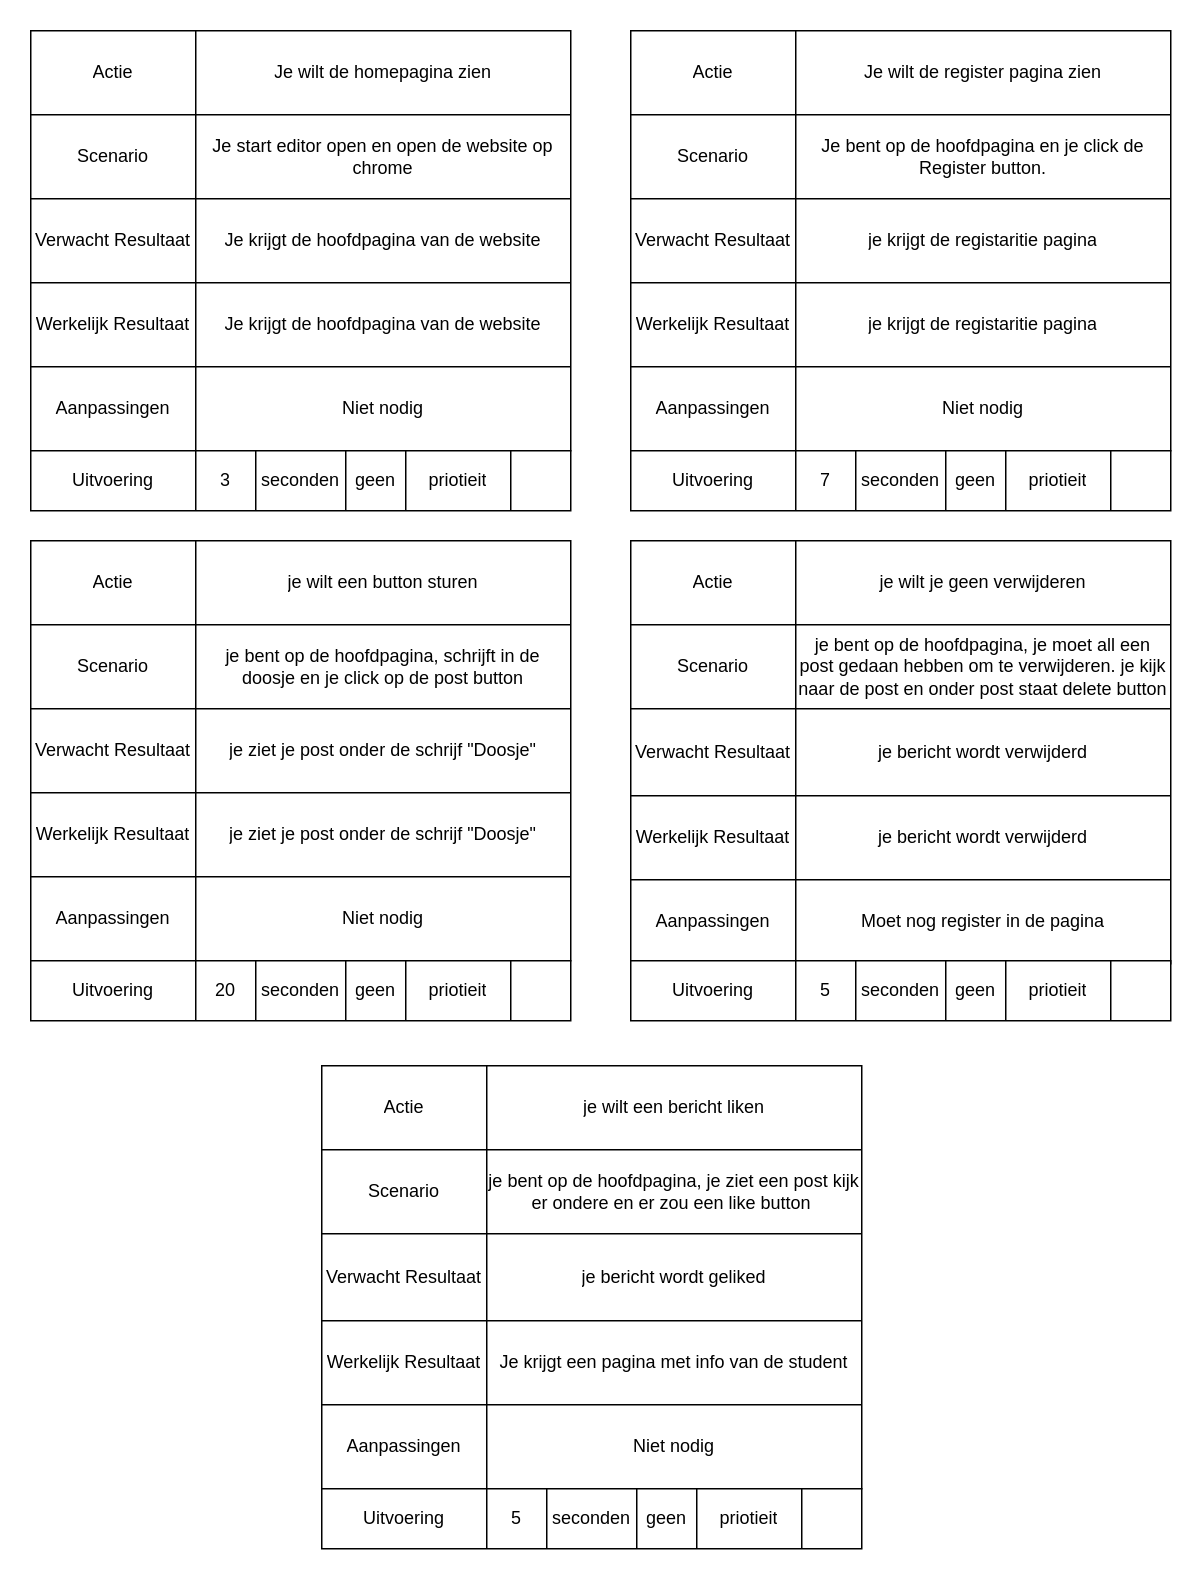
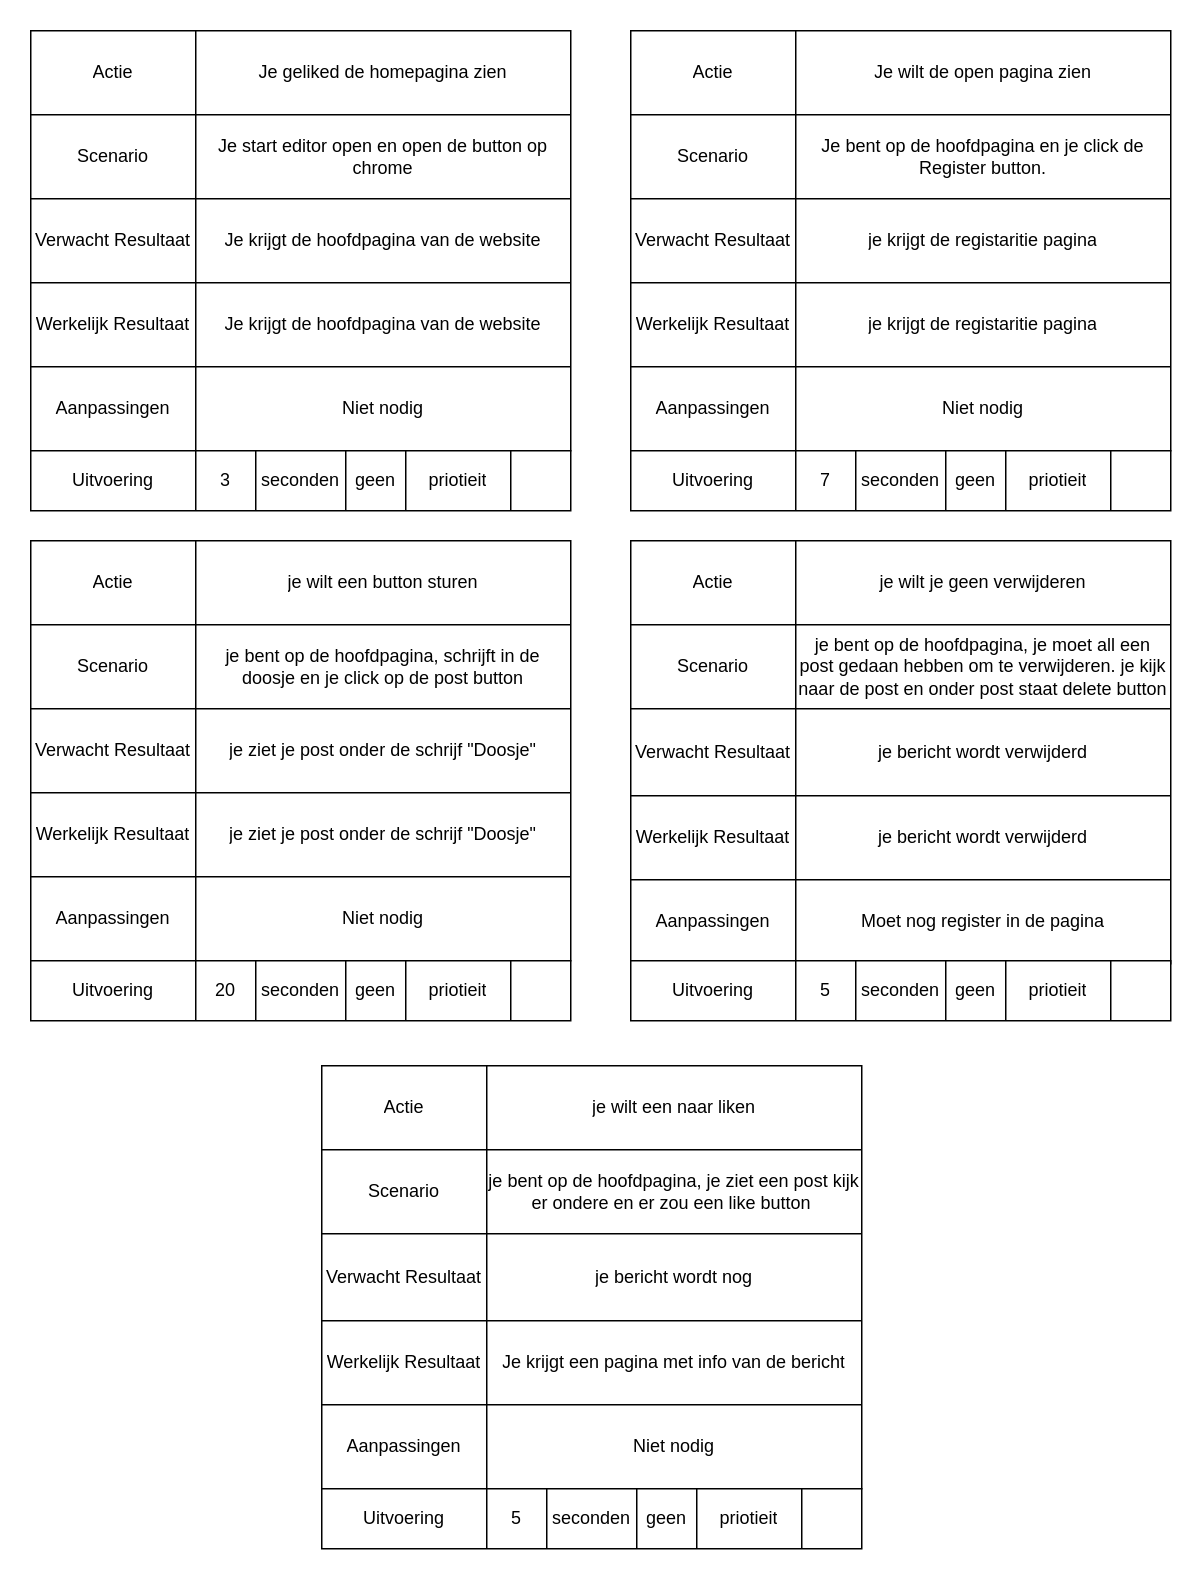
node "Je wilt de homepagina zien": label "Je wilt de homepagina zien" -> "Je geliked de homepagina zien"
node "Je wilt de register pagina zien": label "Je wilt de register pagina zien" -> "Je wilt de open pagina zien"
node "Je start editor open en open de website op chrome": label "Je start editor open en open de website op chrome" -> "Je start editor open en open de button op chrome"
node "je wilt een bericht liken": label "je wilt een bericht liken" -> "je wilt een naar liken"
node "je bericht wordt geliked": label "je bericht wordt geliked" -> "je bericht wordt nog"
node "Je krijgt een pagina met info van de student": label "Je krijgt een pagina met info van de student" -> "Je krijgt een pagina met info van de bericht"
